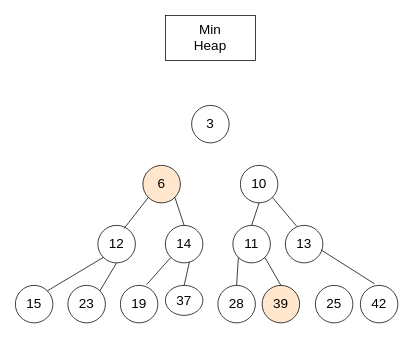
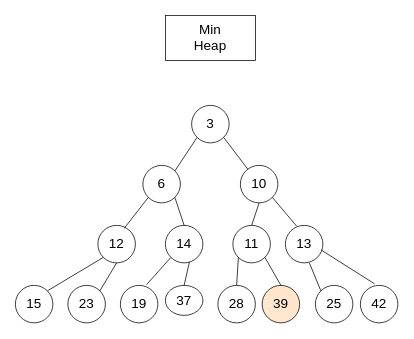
edge "3" -- "6": added
edge "3" -- "10": added
node "6": fillcolor #ffe6cc -> #ffffff
edge "13" -- "25": added
